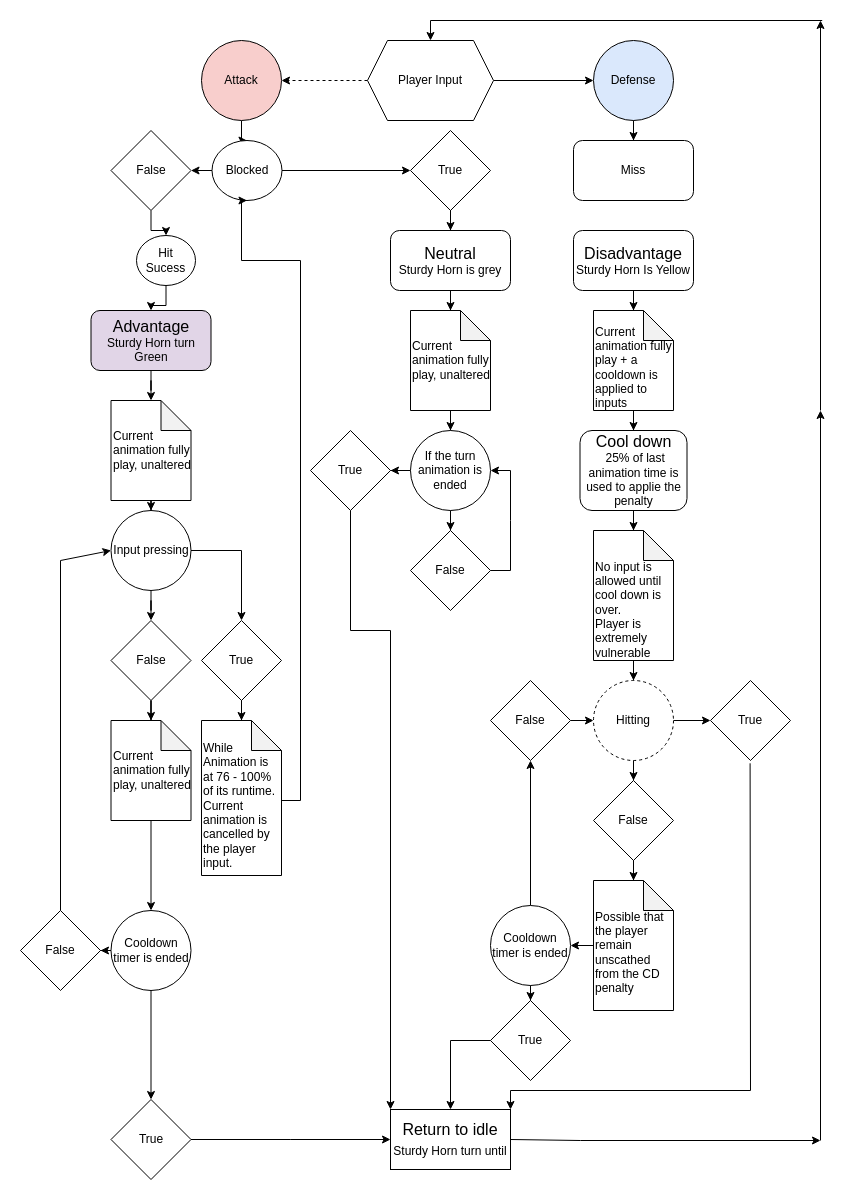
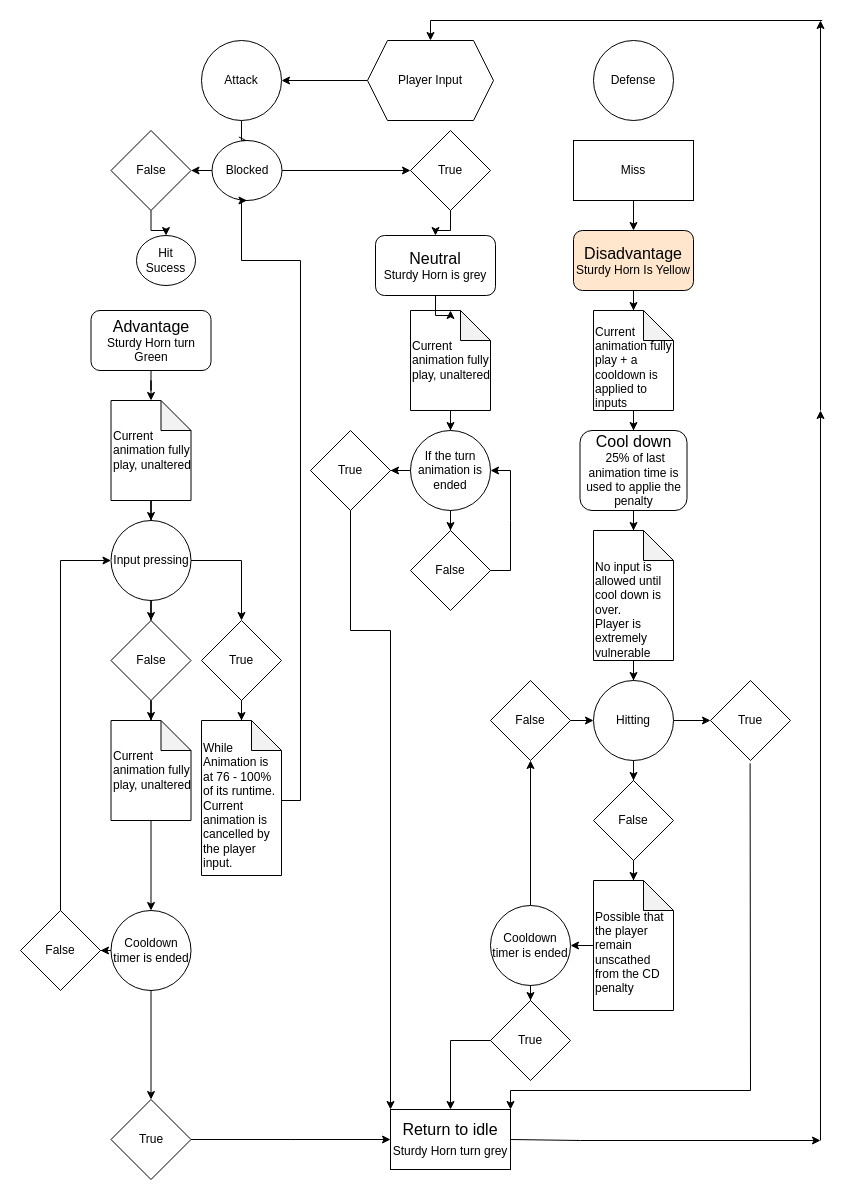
node "Attack": fillcolor #f8cecc -> #ffffff
edge "Player Input" -> "Attack": style dashed -> solid
edge "Player Input" -> "Defense": removed
node "Defense": fillcolor #dae8fc -> #ffffff
edge "Defense" -> "Miss": removed
edge "Attack" -> "Blocked": arrowhead classic -> open
node "Miss": shape rounded rectangle -> rectangle
edge "Miss" -> "Disadvantage Sturdy Horn Is Yellow": added
node "Neutral Sturdy Horn is grey": moved (451, 261) -> (436, 266)
node "Disadvantage Sturdy Horn Is Yellow": fillcolor #ffffff -> #ffe6cc
edge "Hit Sucess" -> "Advantage Sturdy Horn turn Green": removed
node "Advantage Sturdy Horn turn Green": fillcolor #e1d5e7 -> #ffffff
node "Input pressing": moved (151, 551) -> (151, 561)
node "Hitting": style dashed -> solid
node "Return to idle Sturdy Horn turn until": label "Return to idle Sturdy Horn turn until" -> "Return to idle Sturdy Horn turn grey"
